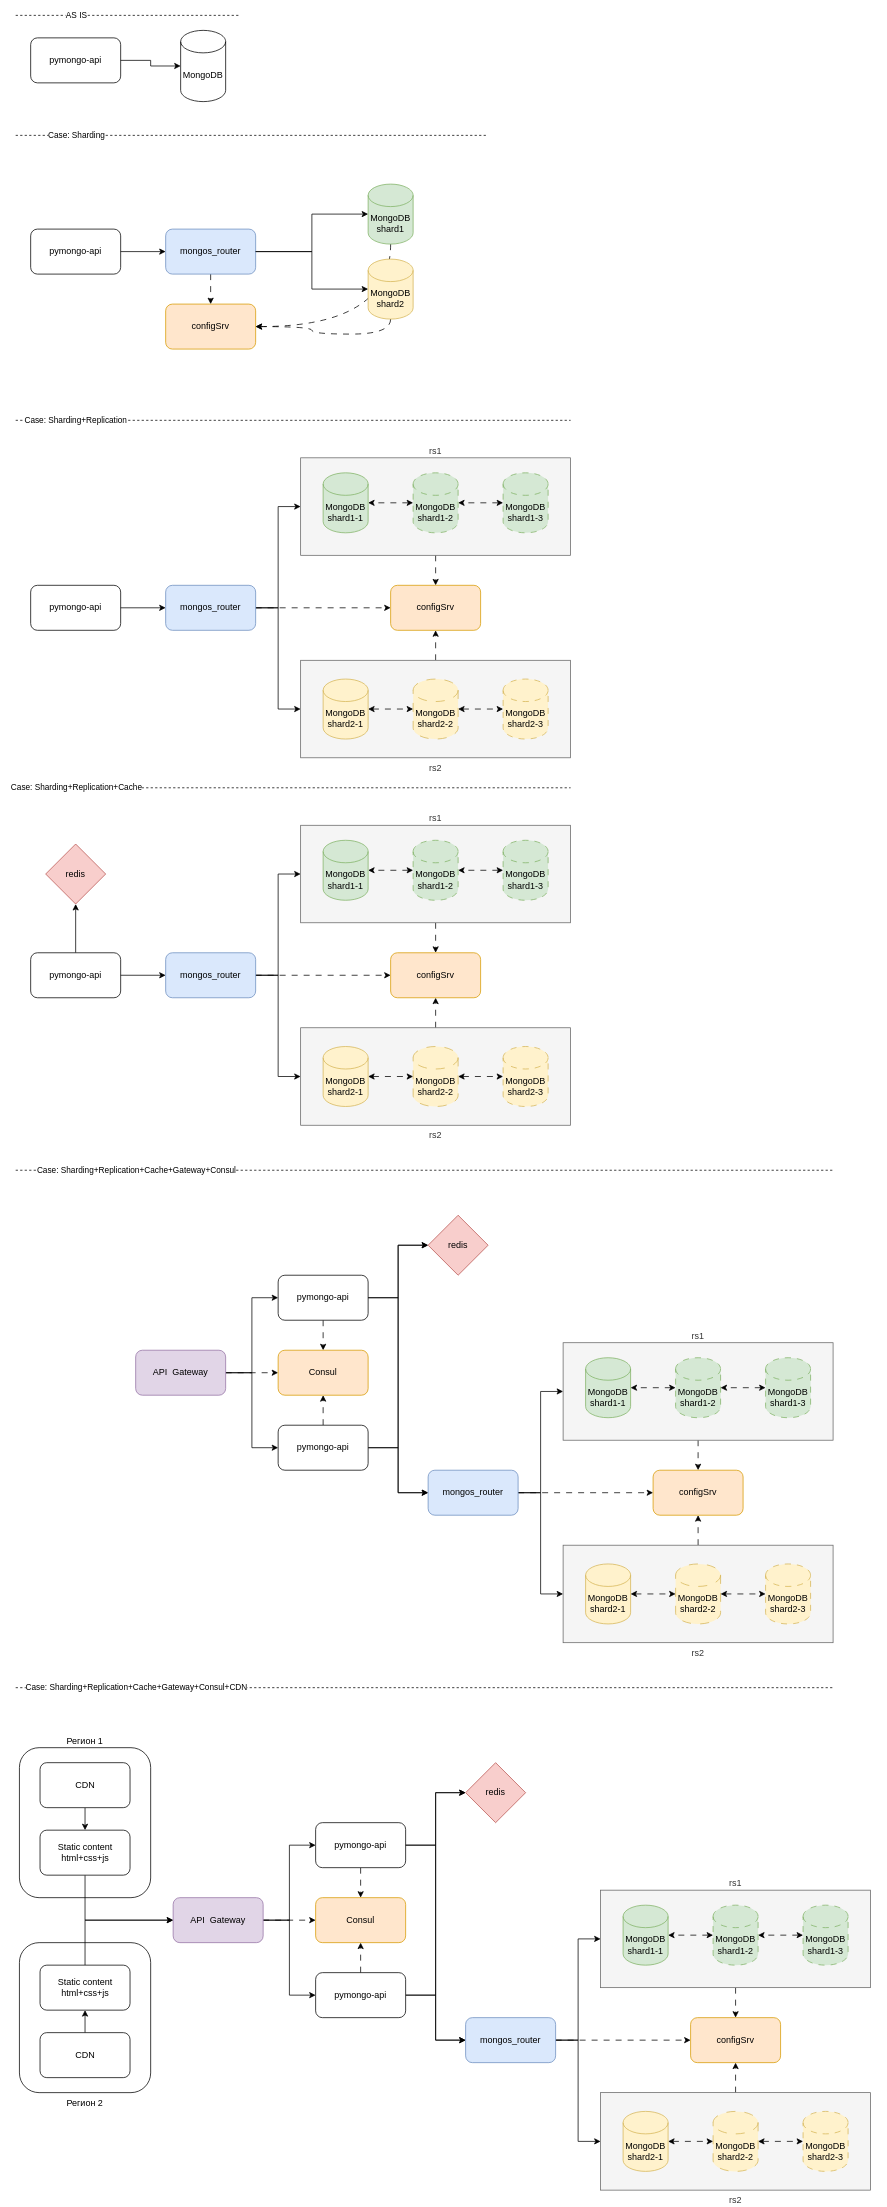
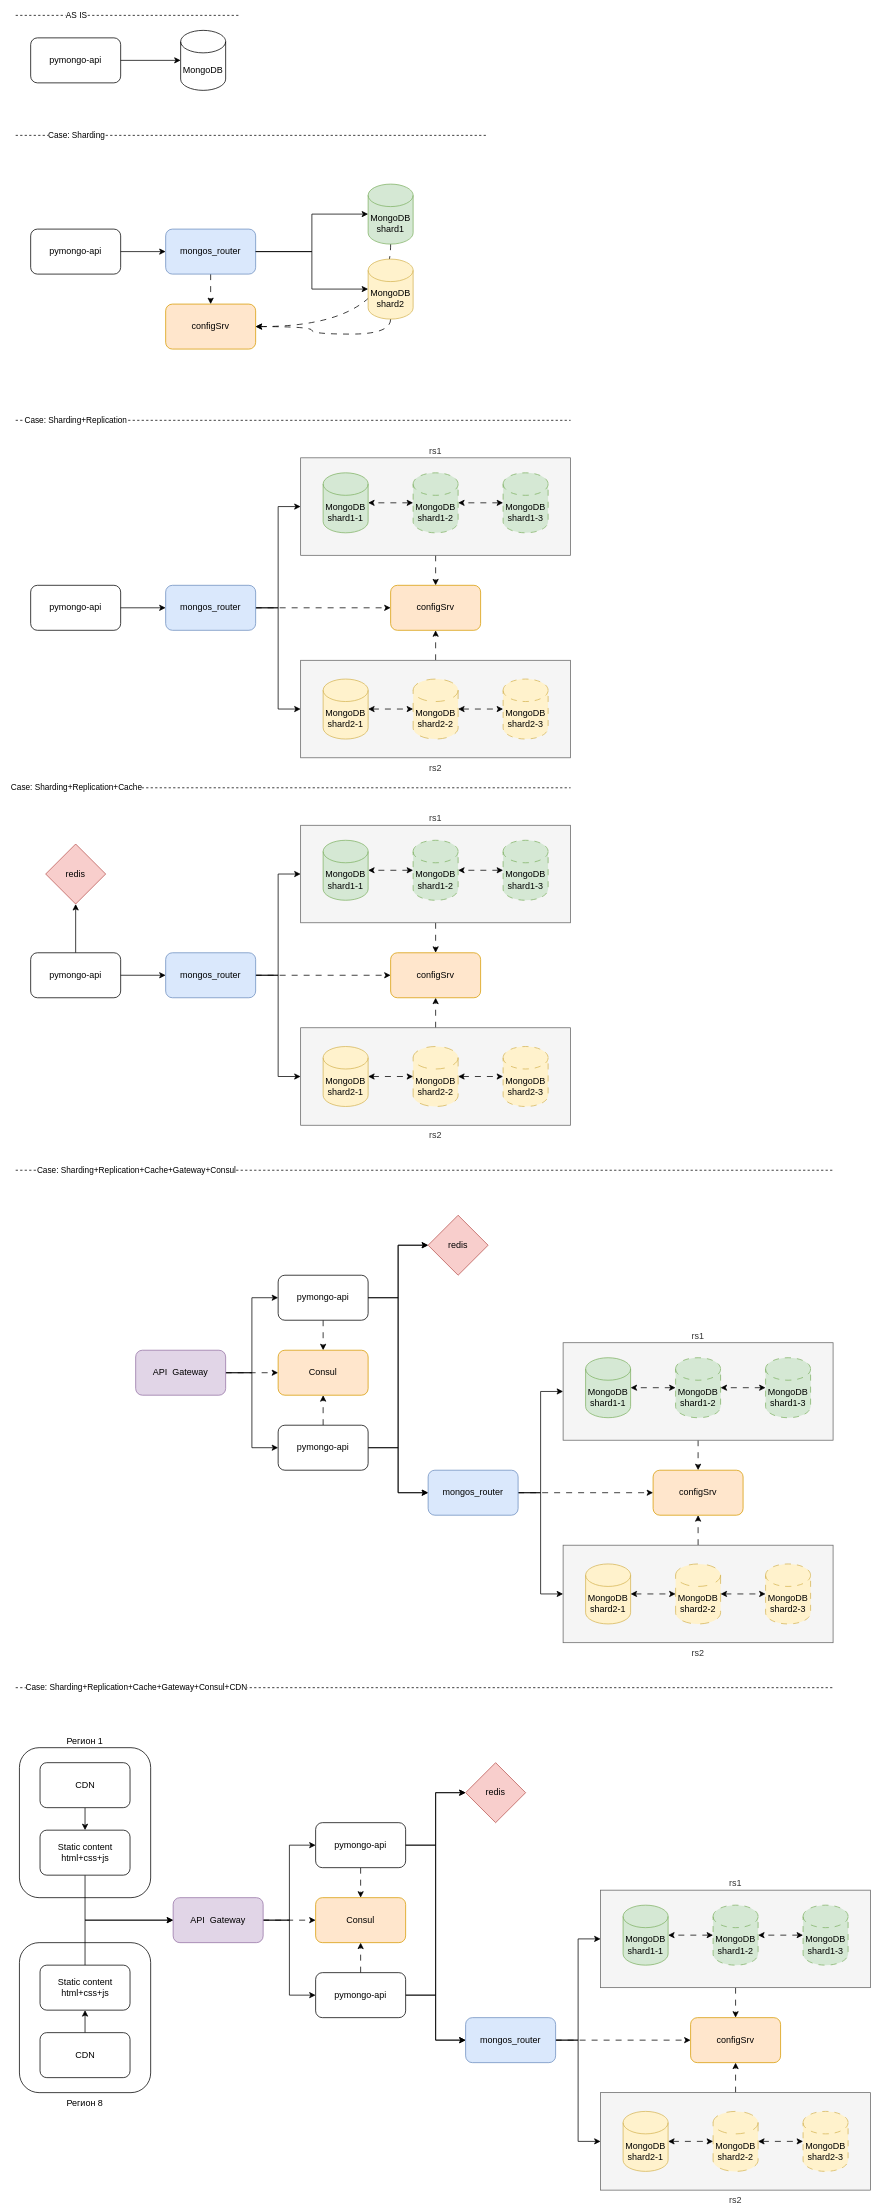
node "MongoDB": size 45x71 -> 45x60
node "Регион 2": label "Регион 2" -> "Регион 8"
